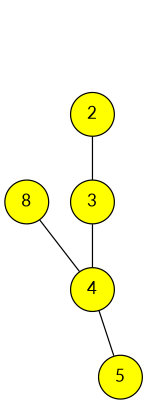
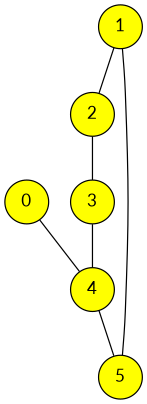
node "1": added
node "8": label "8" -> "0"
